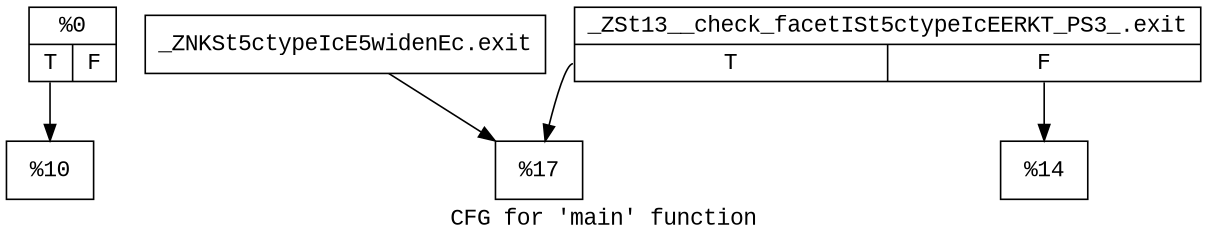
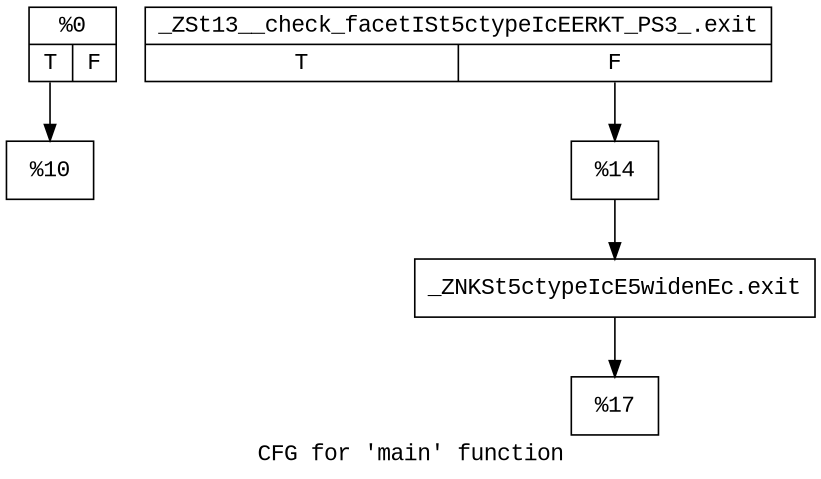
edge "_ZSt13__check_facetISt5ctypeIcEERKT_PS3_.exit" -> "%17": removed
edge "%14" -> "_ZNKSt5ctypeIcE5widenEc.exit": added
